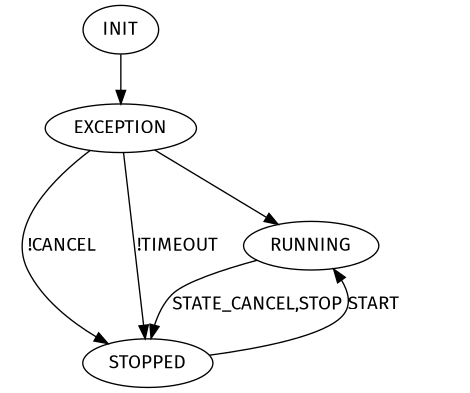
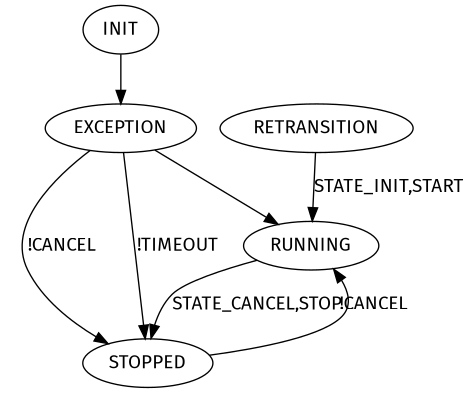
node "RETRANSITION": added
edge "STOPPED" -> "RUNNING": label "START" -> "!CANCEL"
